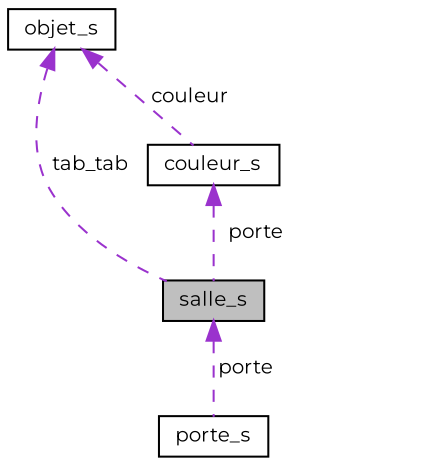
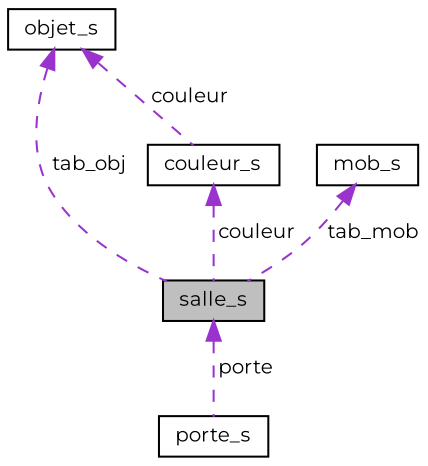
edge "salle_s" -> "objet_s": label " tab_tab" -> " tab_obj"
node "mob_s": added
edge "salle_s" -> "couleur_s": label " porte" -> " couleur"
